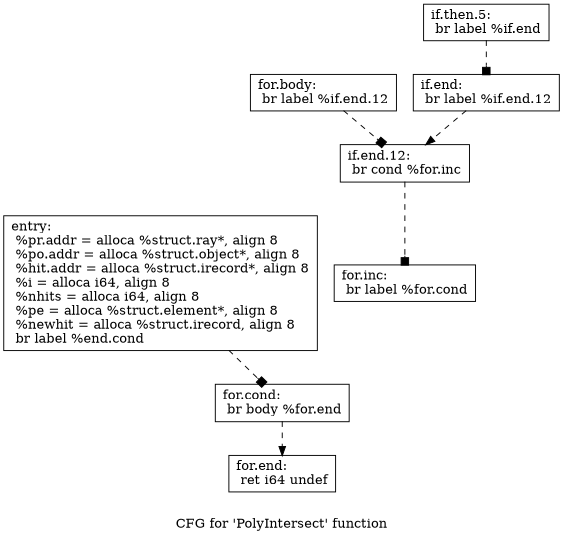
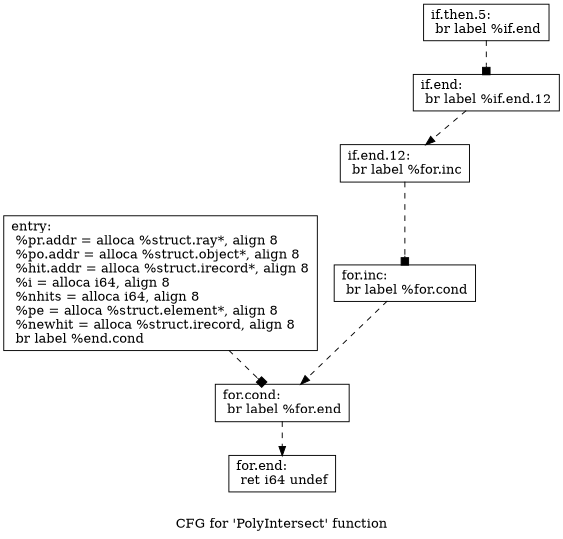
node "for.body:": removed
node "if.end.12:": text "br cond %for.inc" -> "br label %for.inc"
edge "for.inc:" -> "for.cond:": added
node "for.cond:": text "br body %for.end" -> "br label %for.end"
